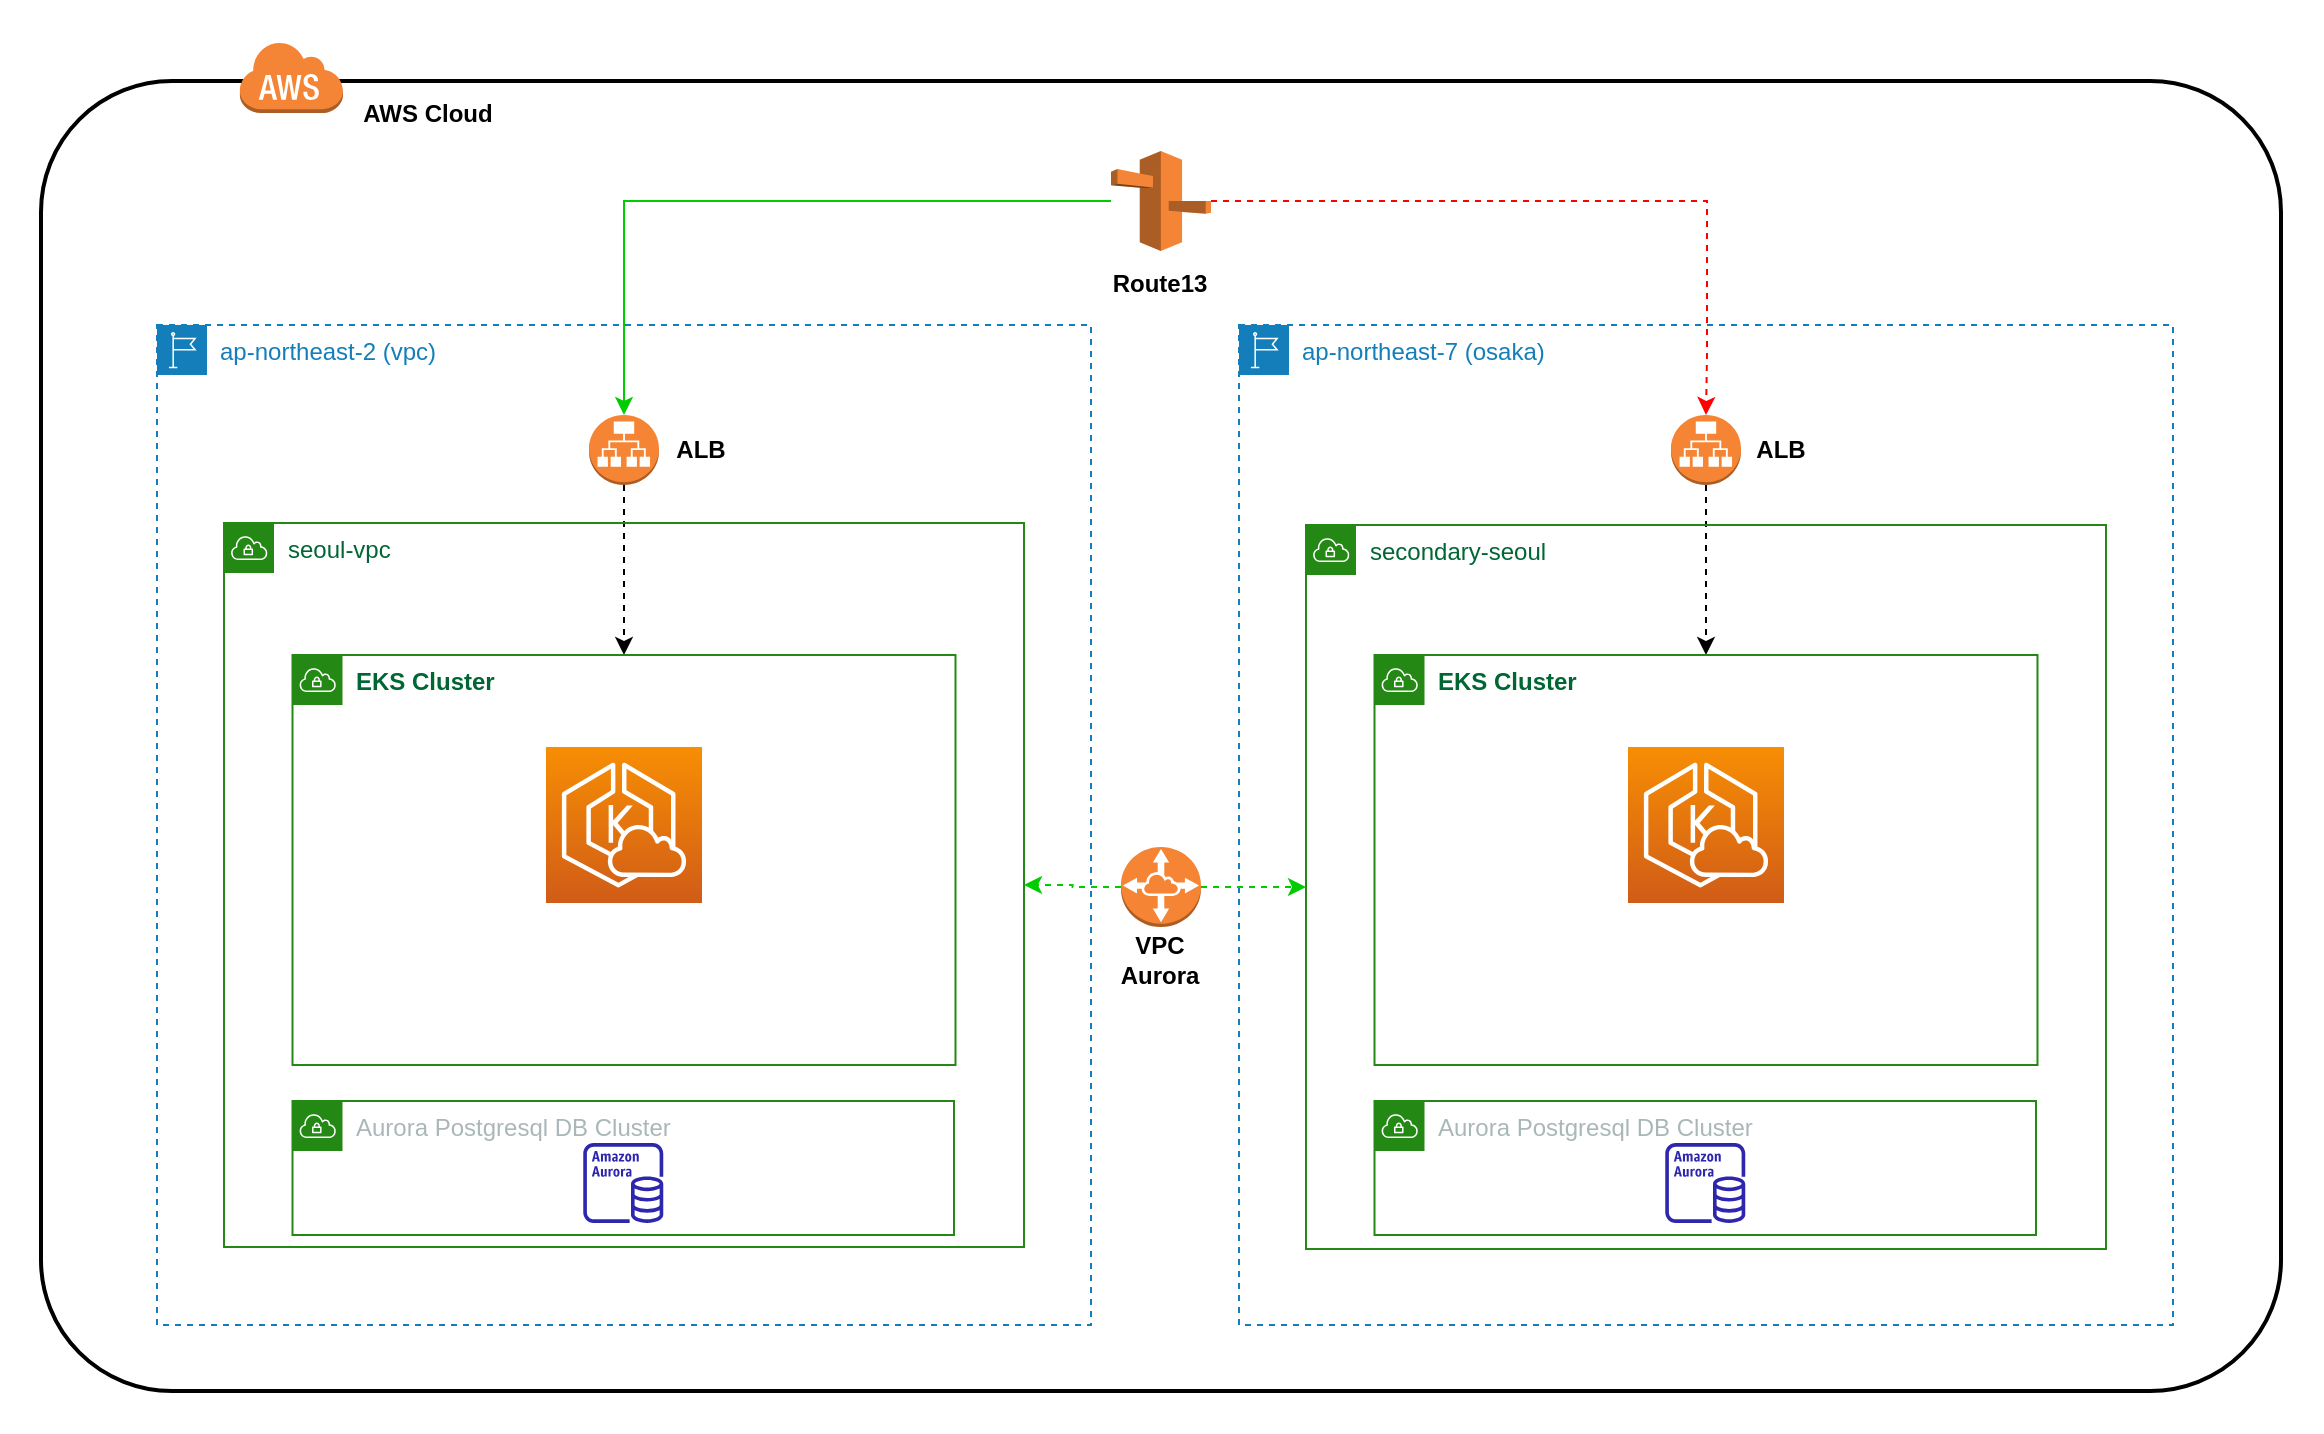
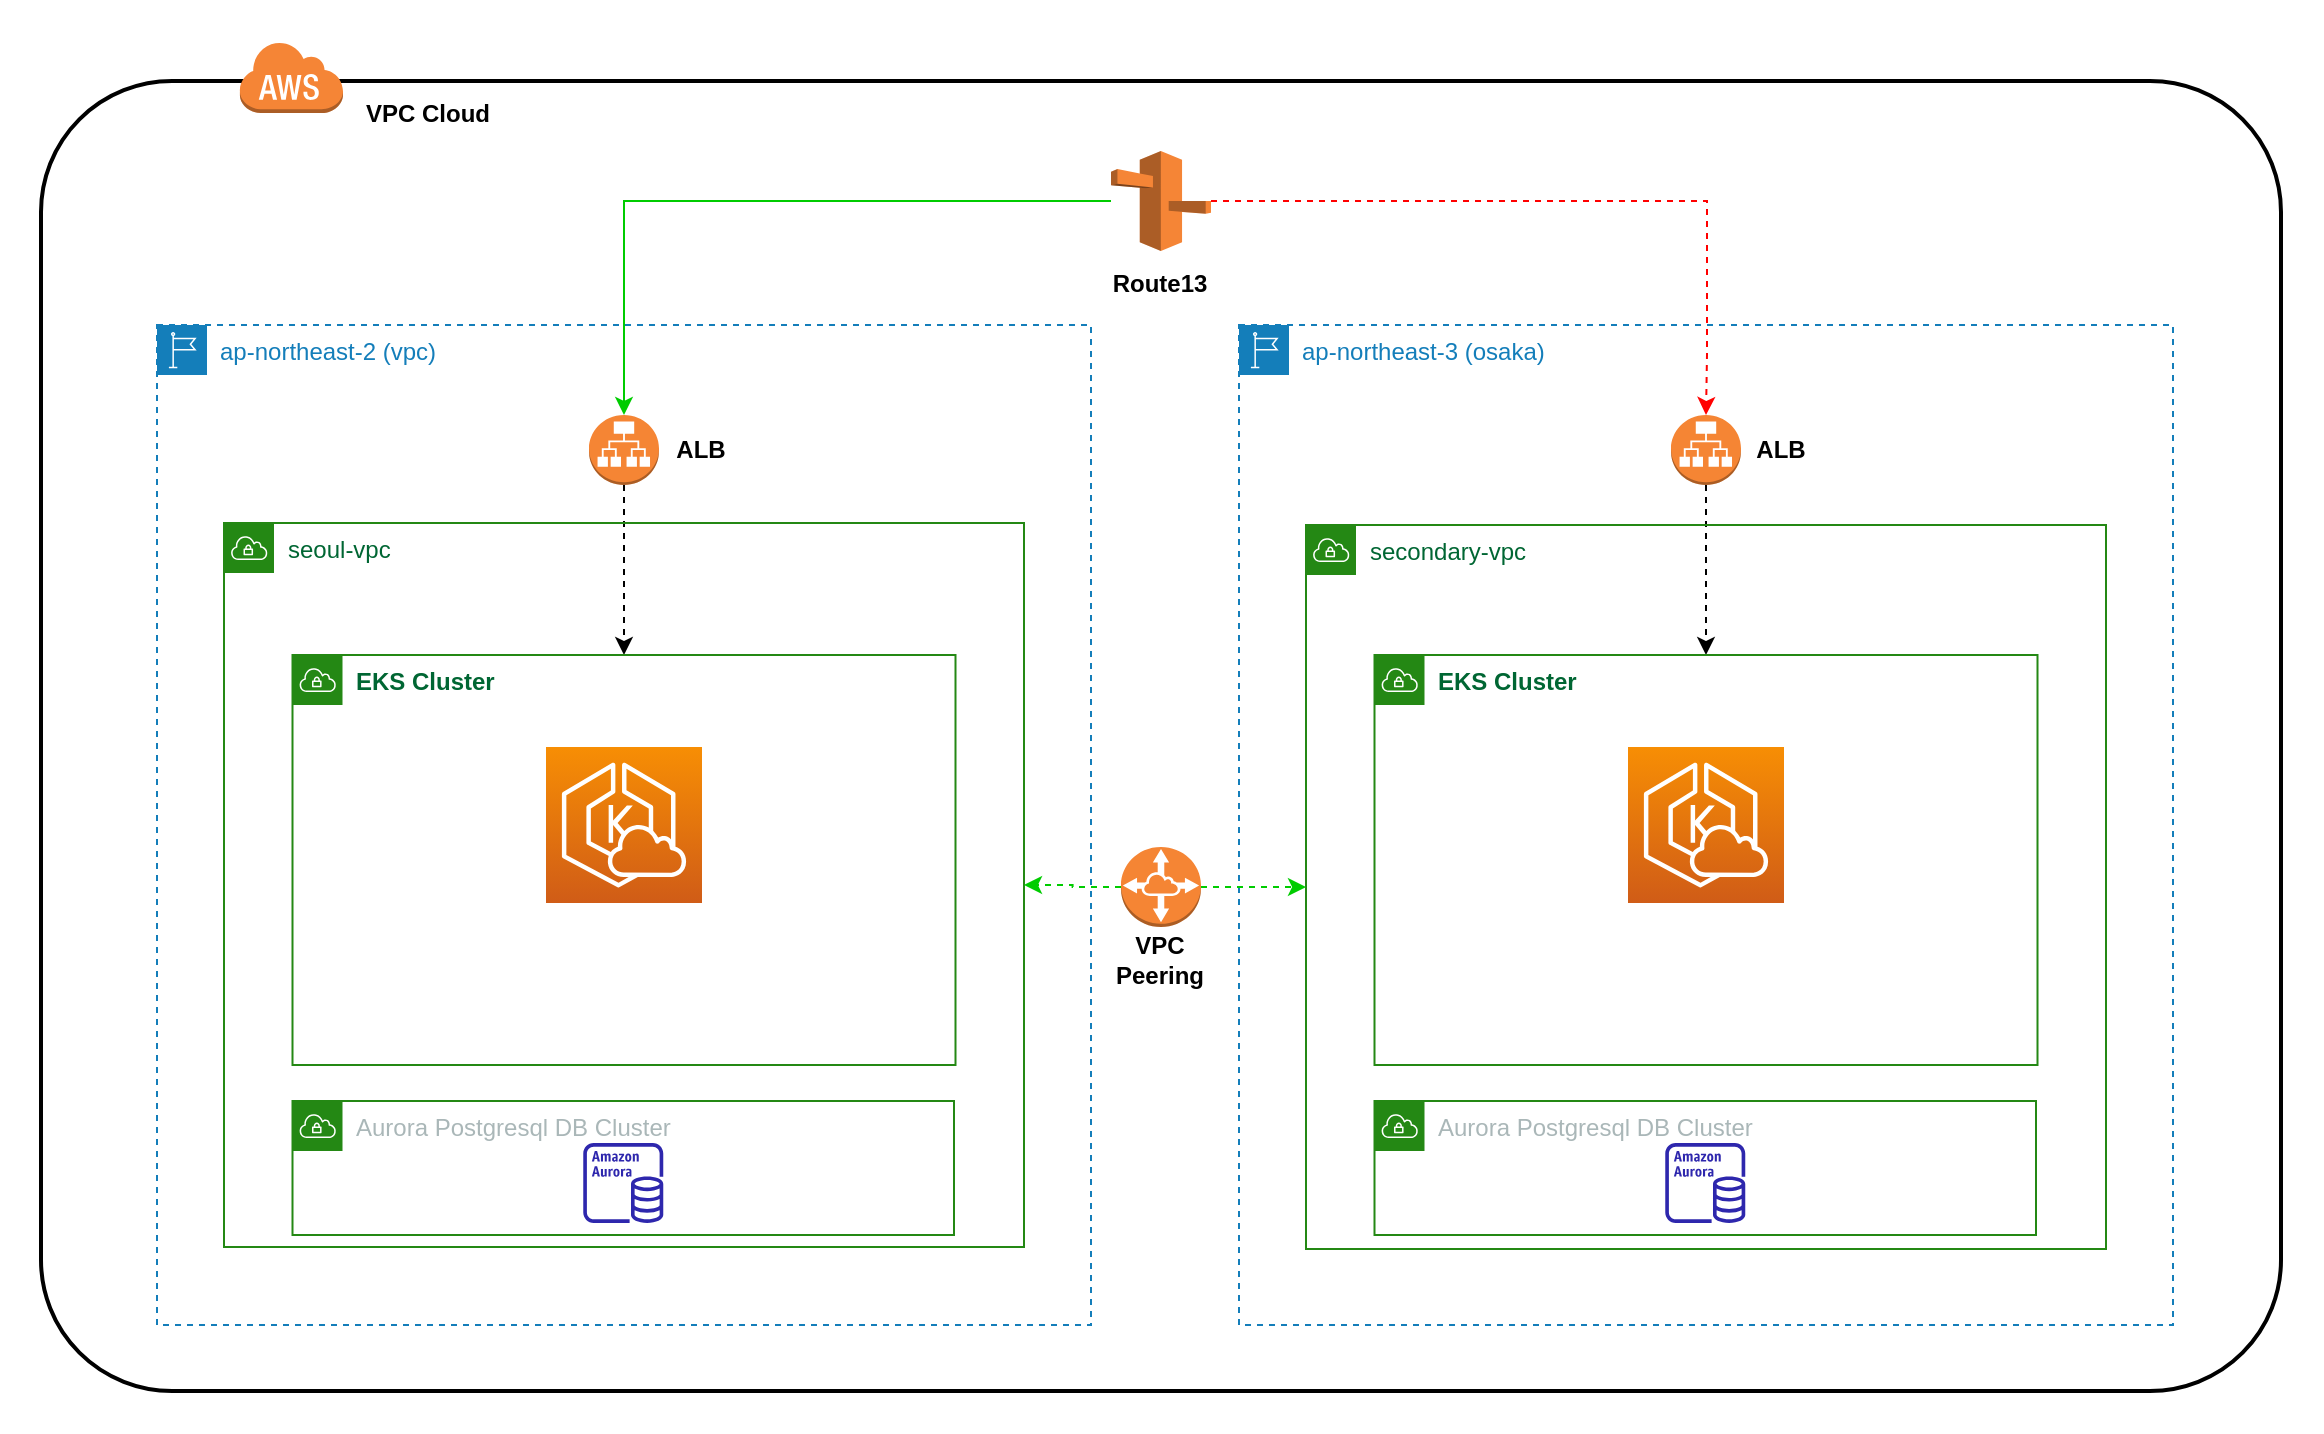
node "AWS Cloud": label "AWS Cloud" -> "VPC Cloud"
node "ap-northeast-7 (osaka)": label "ap-northeast-7 (osaka)" -> "ap-northeast-3 (osaka)"
node "secondary-seoul": label "secondary-seoul" -> "secondary-vpc"
node "VPC Aurora": label "VPC Aurora" -> "VPC Peering"
